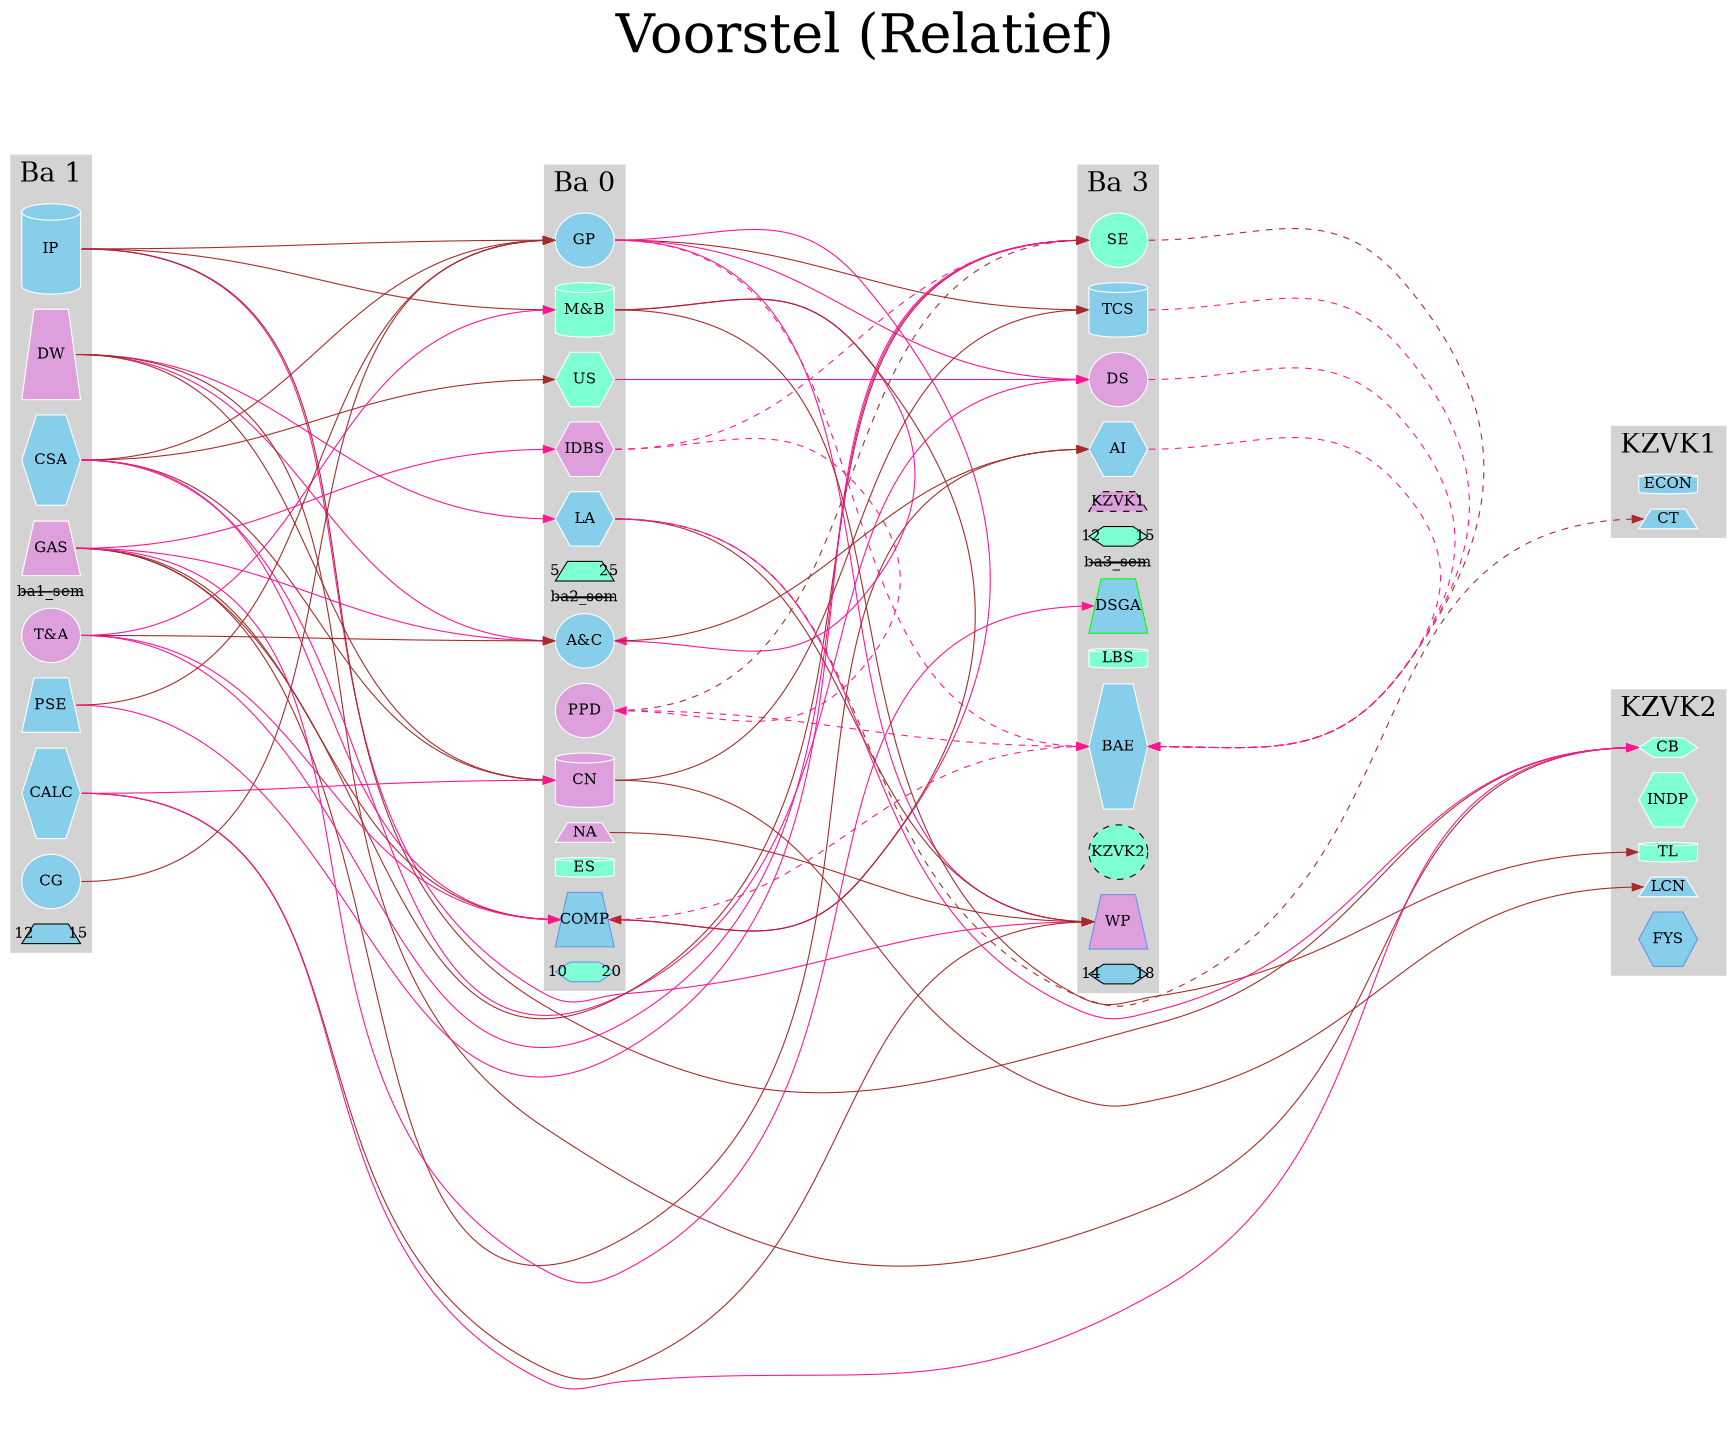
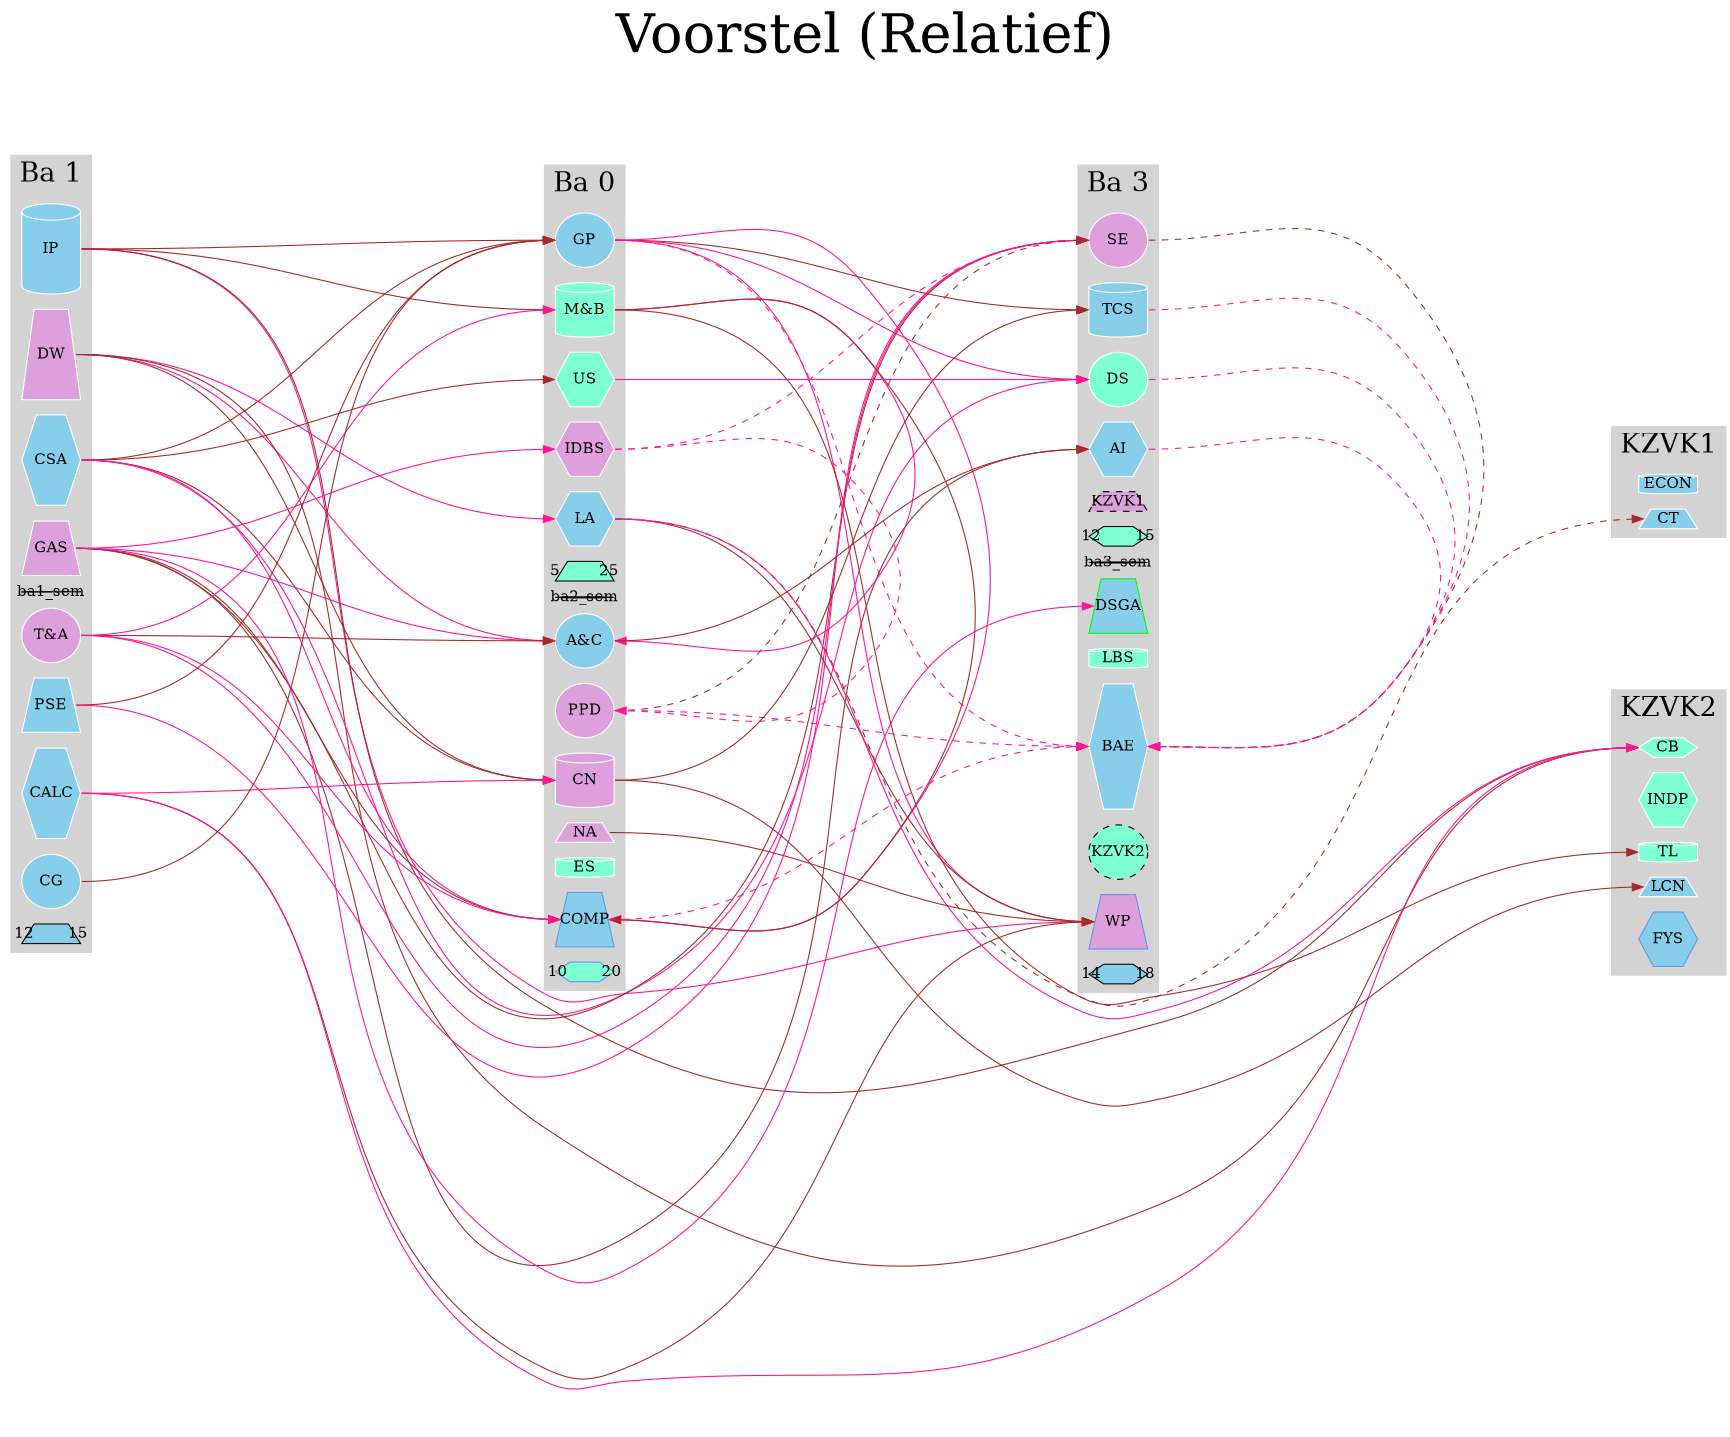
node "SE": fillcolor aquamarine -> plum
node "DS": fillcolor plum -> aquamarine
